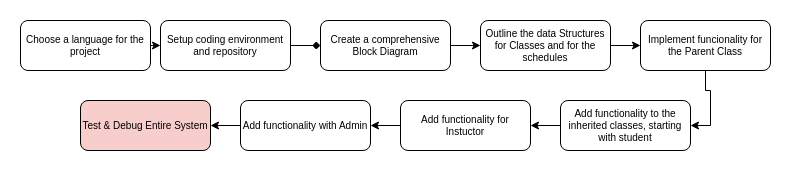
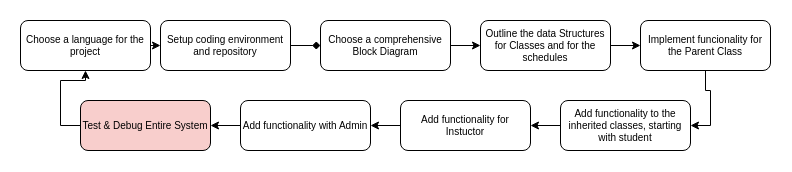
node "Create a comprehensive Block Diagram": label "Create a comprehensive Block Diagram" -> "Choose a comprehensive Block Diagram"
edge "Test & Debug Entire System" -> "Choose a language for the project": added
